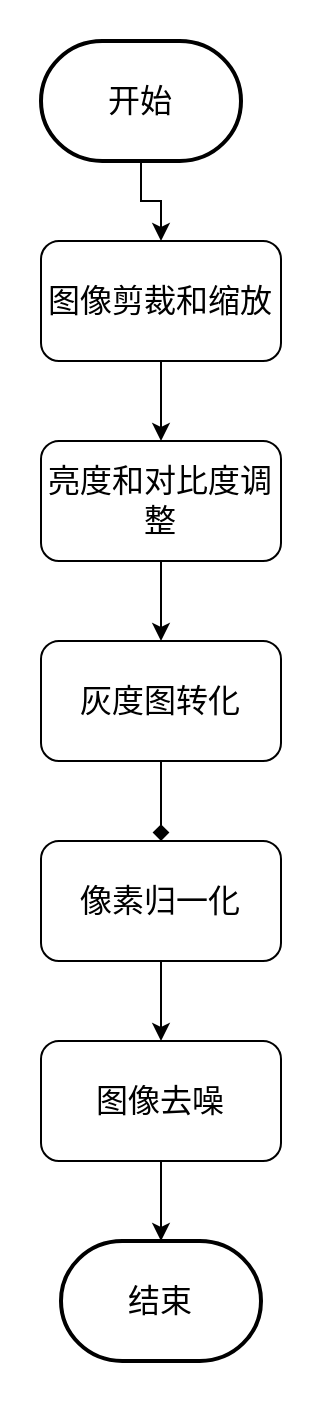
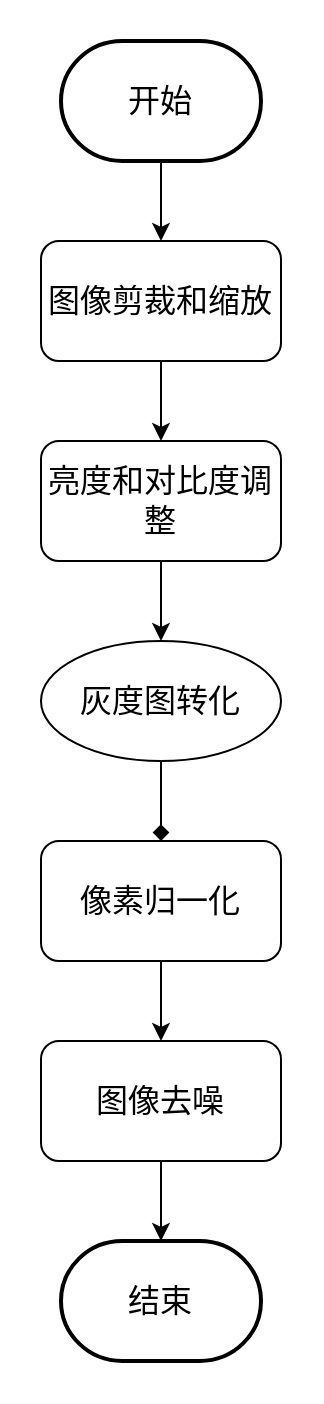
node "开始": moved (141, 101) -> (161, 101)
node "灰度图转化": shape rounded rectangle -> ellipse
